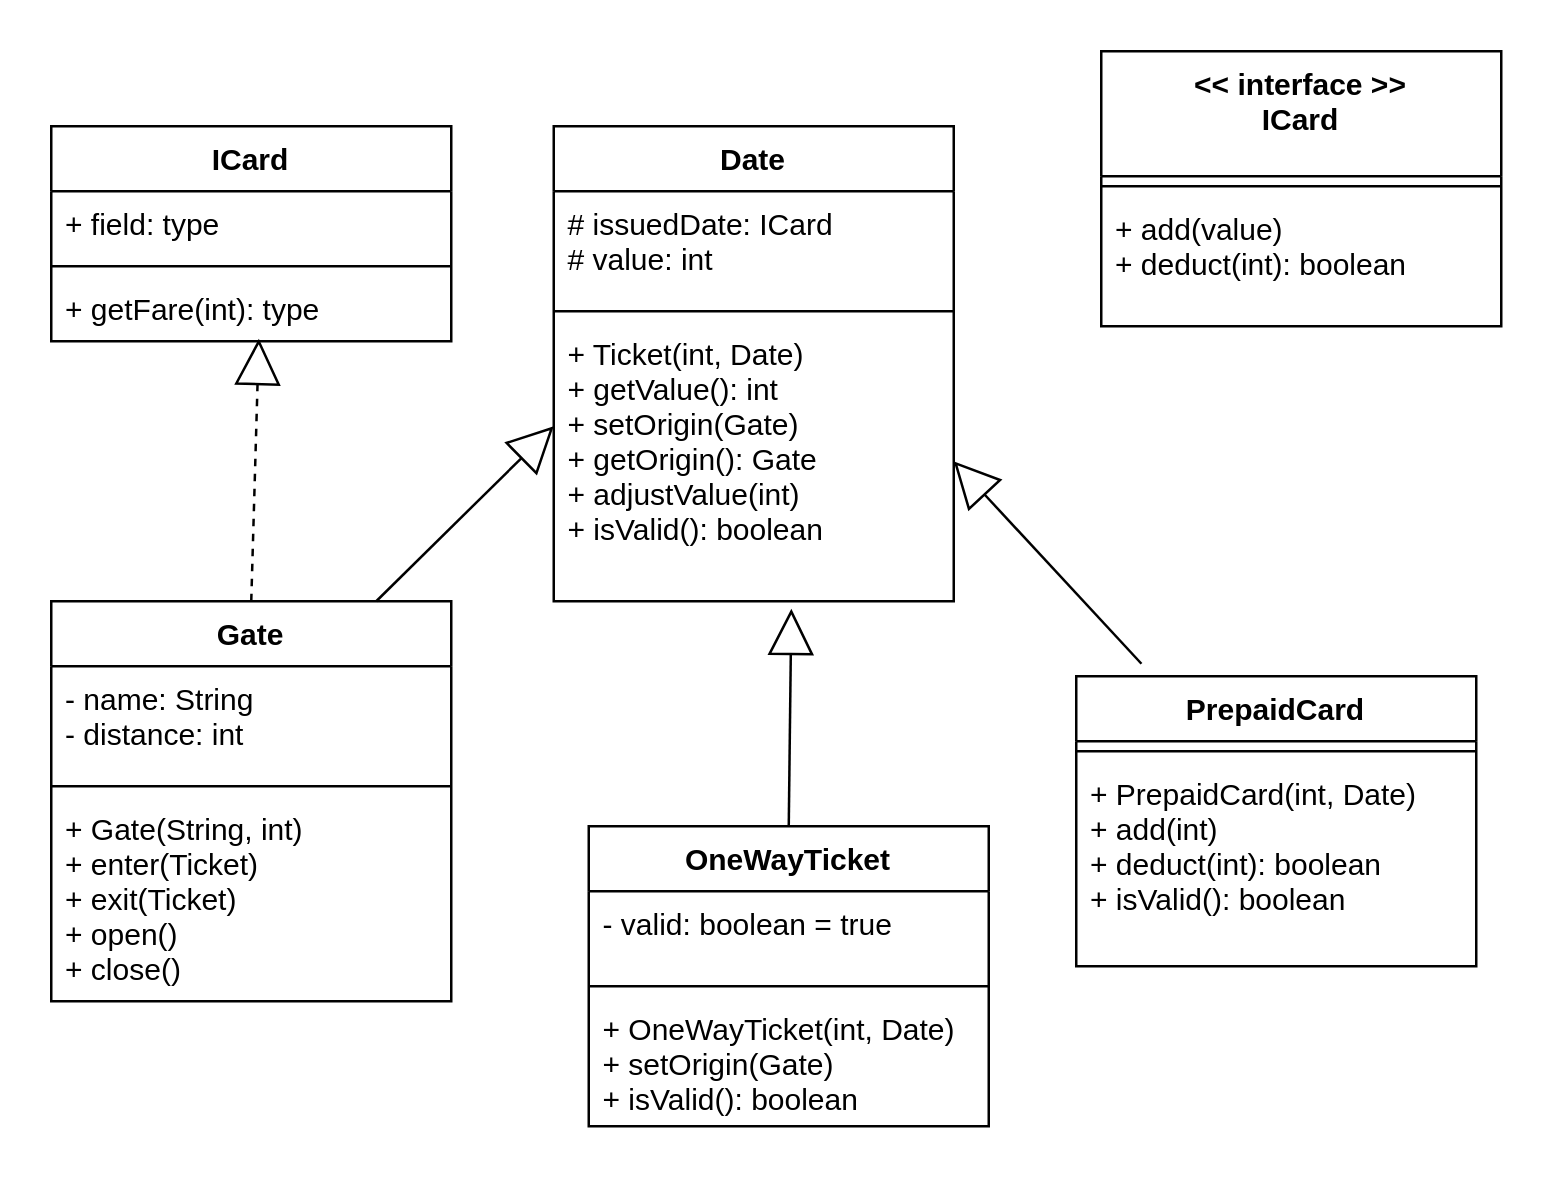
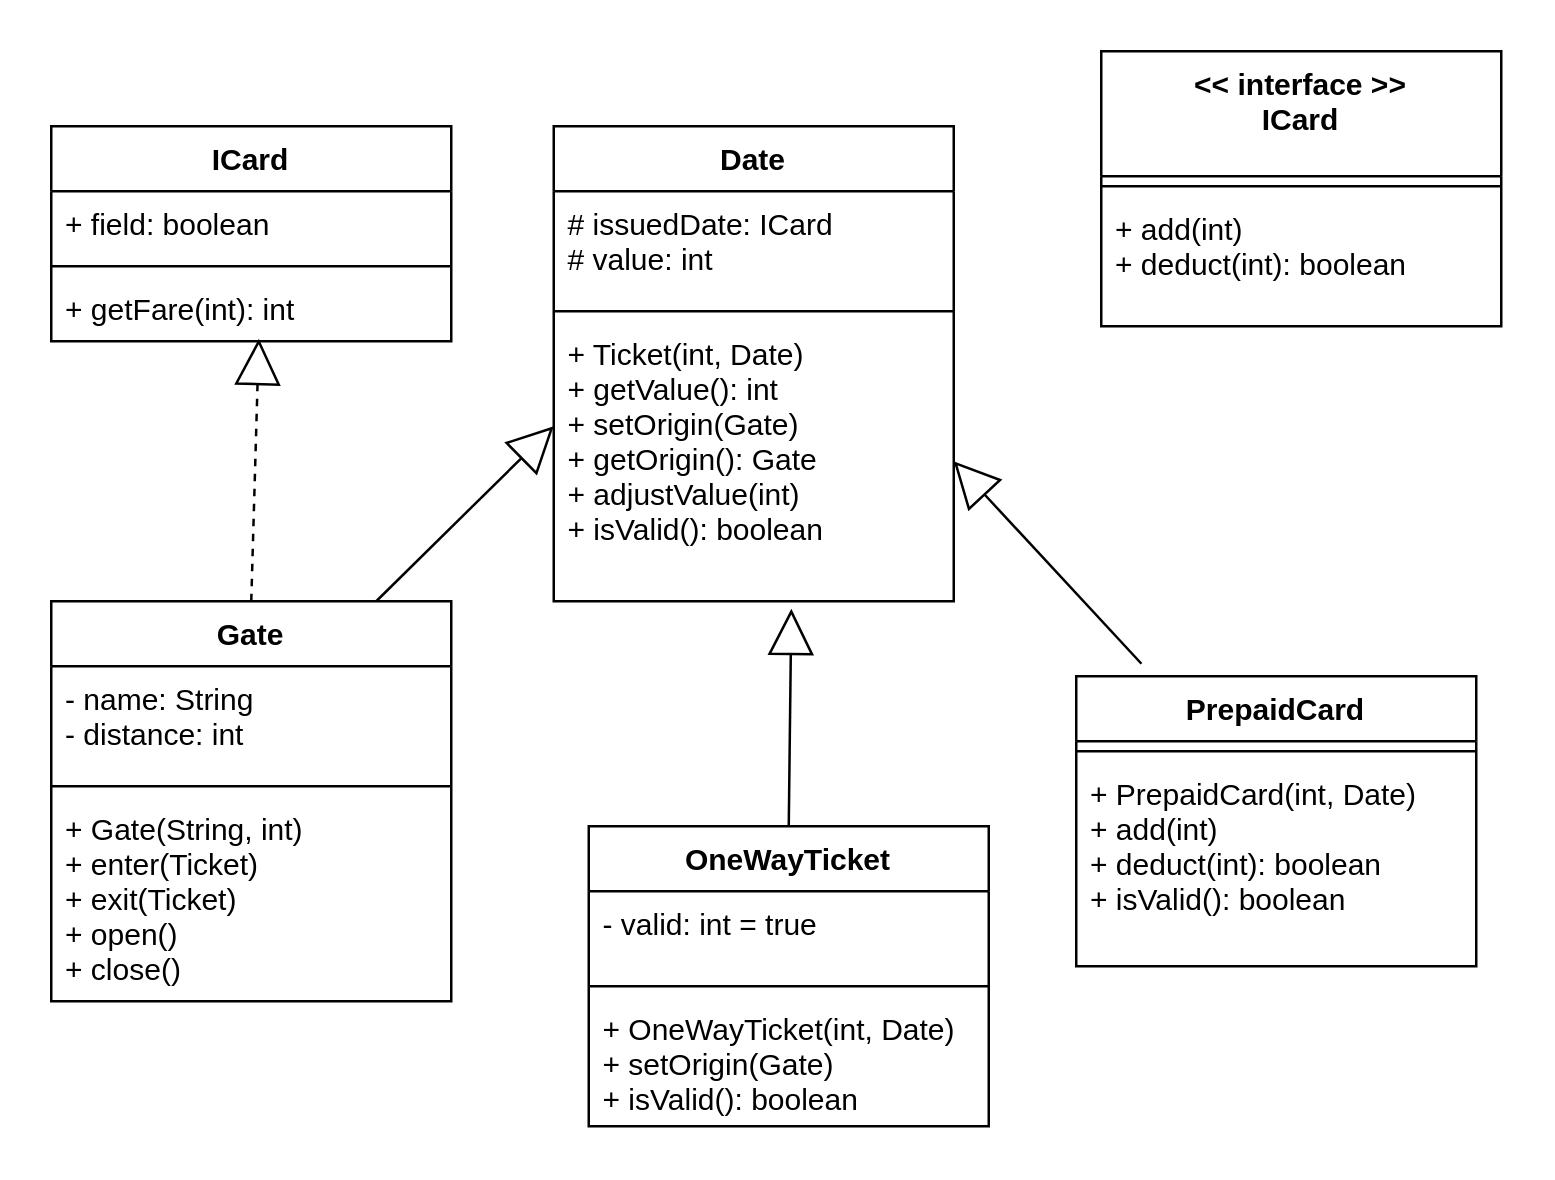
node "+ field: type": label "+ field: type" -> "+ field: boolean"
node "+ add(value) + deduct(int): boolean": label "+ add(value) + deduct(int): boolean" -> "+ add(int) + deduct(int): boolean"
node "+ getFare(int): type": label "+ getFare(int): type" -> "+ getFare(int): int"
node "- valid: boolean = true": label "- valid: boolean = true" -> "- valid: int = true"
